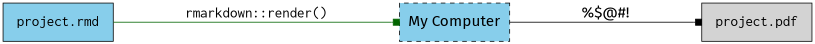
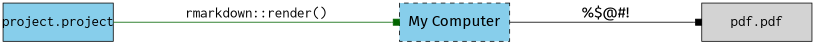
node "project.rmd": label "project.rmd" -> "project.project"
node "project.pdf": label "project.pdf" -> "pdf.pdf"
